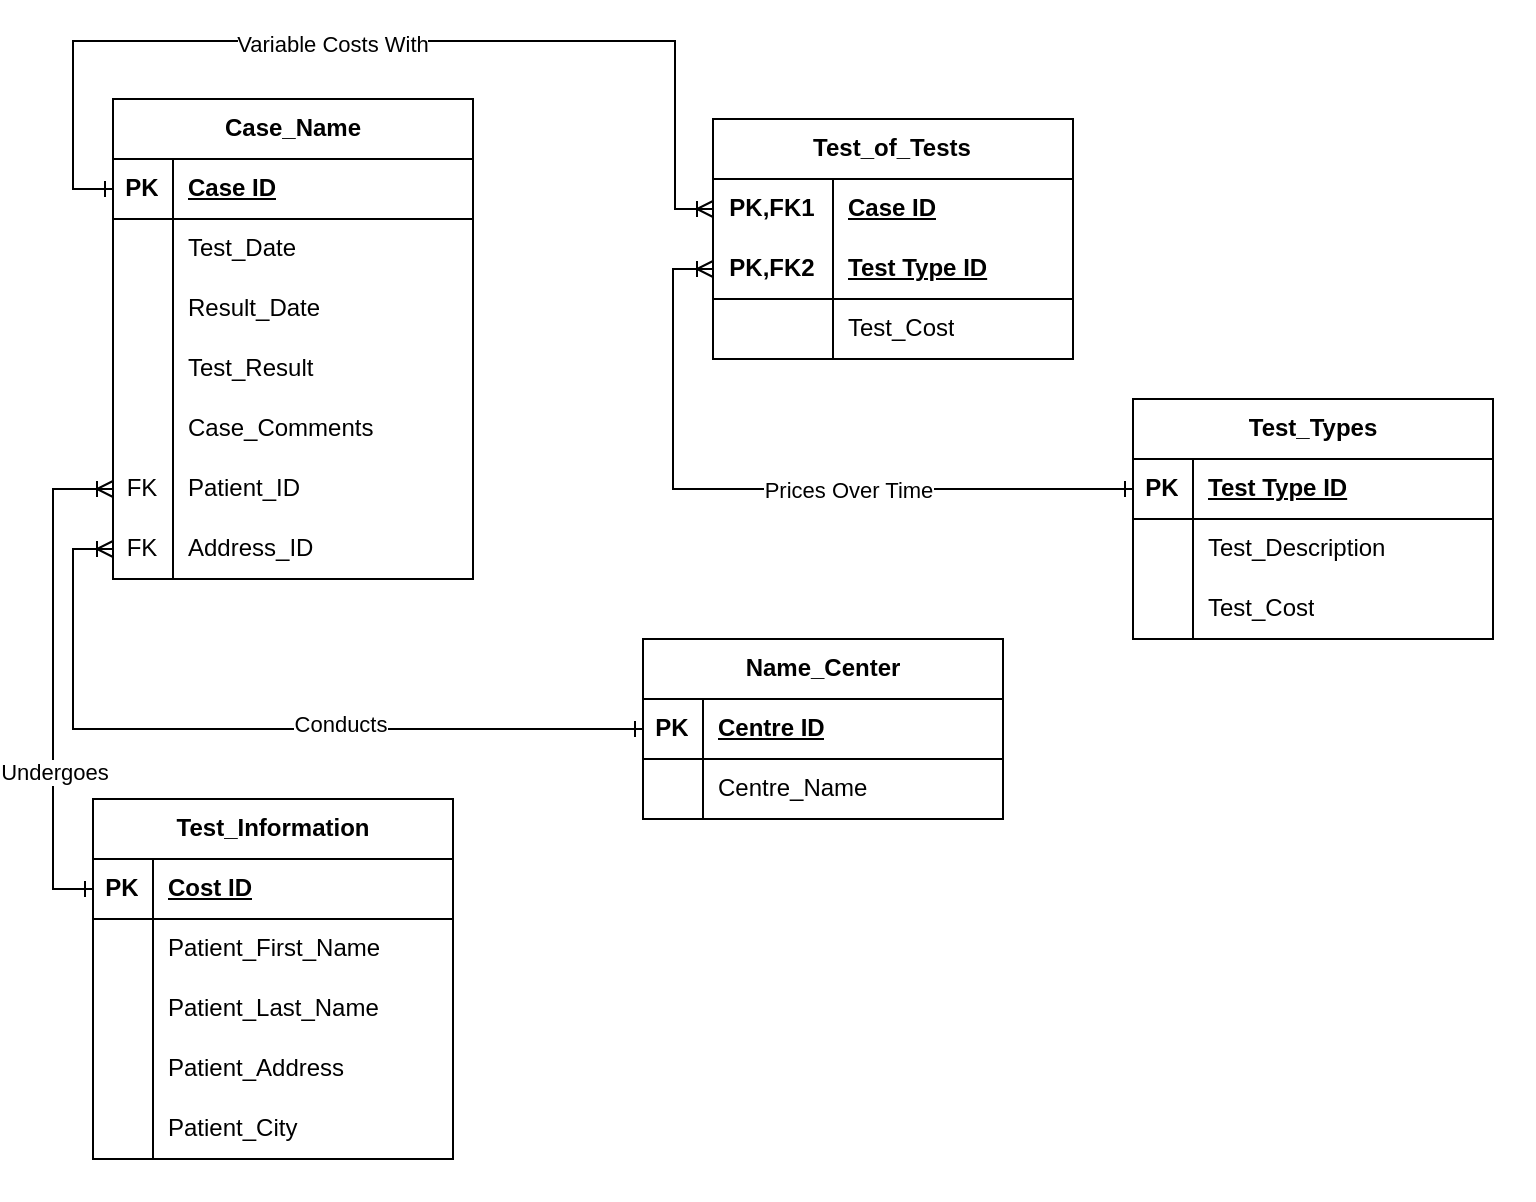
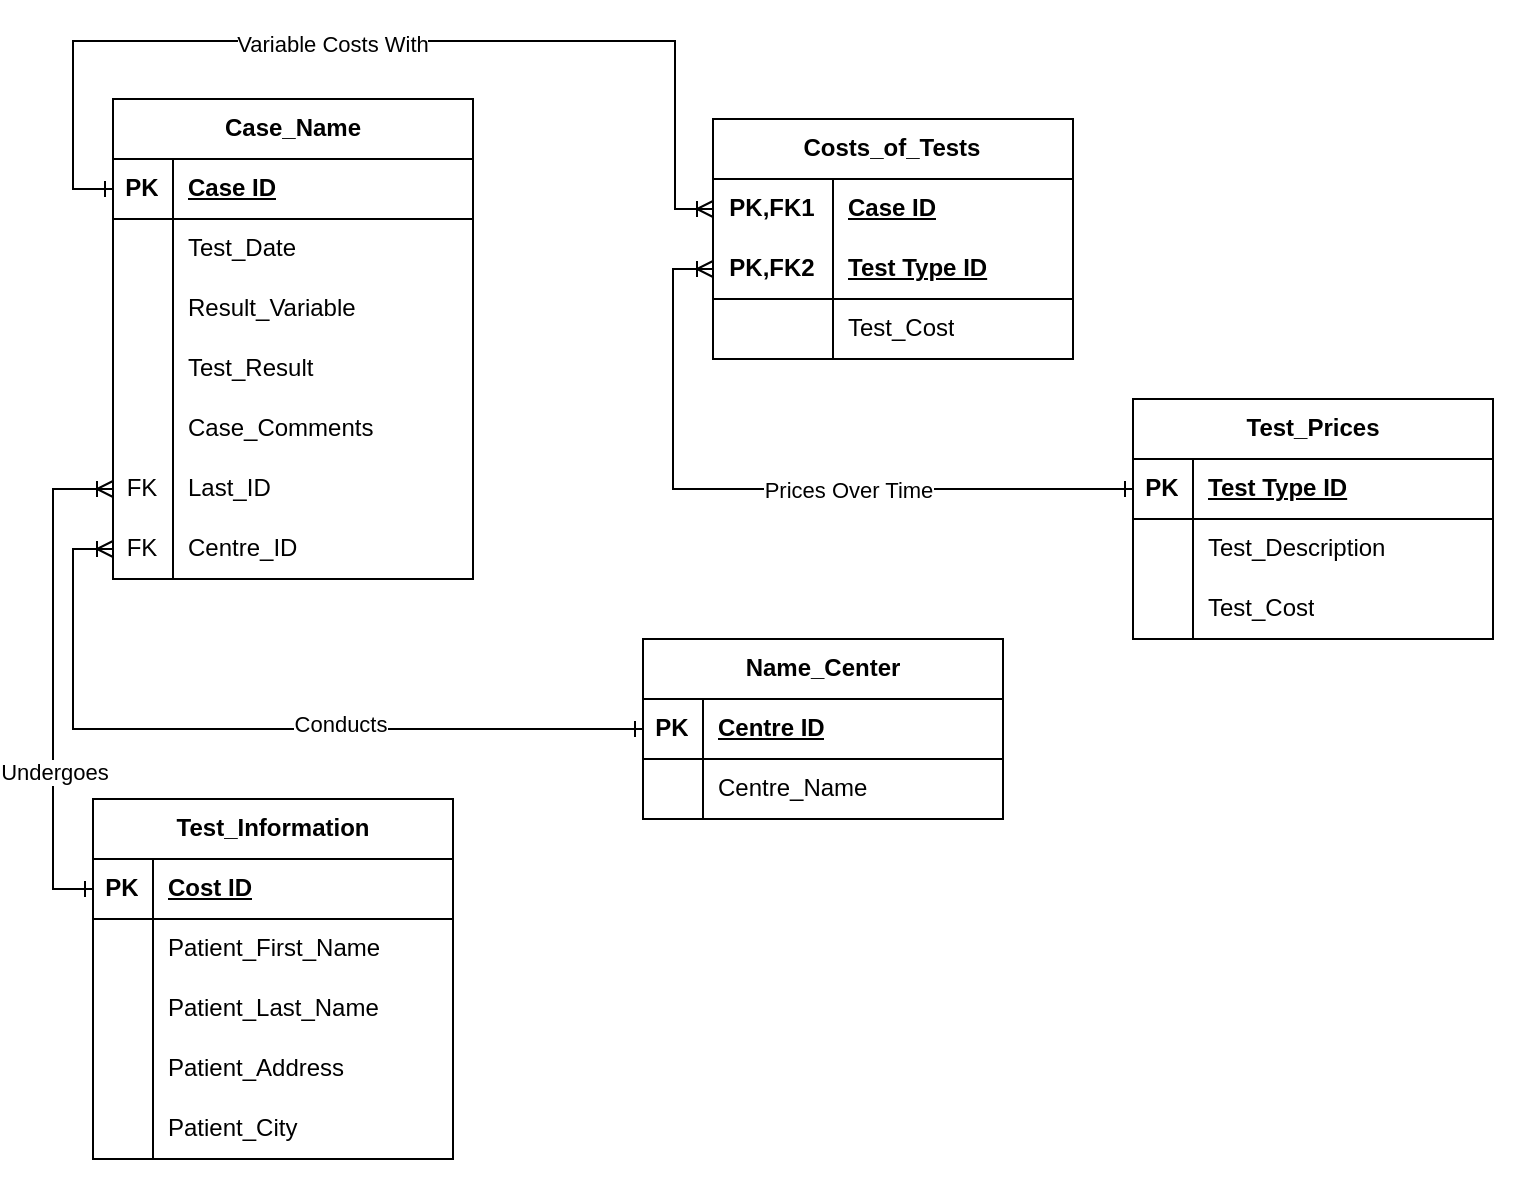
node "Test_of_Tests": label "Test_of_Tests" -> "Costs_of_Tests"
node "Result_Date": label "Result_Date" -> "Result_Variable"
node "Test_Types": label "Test_Types" -> "Test_Prices"
node "Patient_ID": label "Patient_ID" -> "Last_ID"
node "Address_ID": label "Address_ID" -> "Centre_ID"
